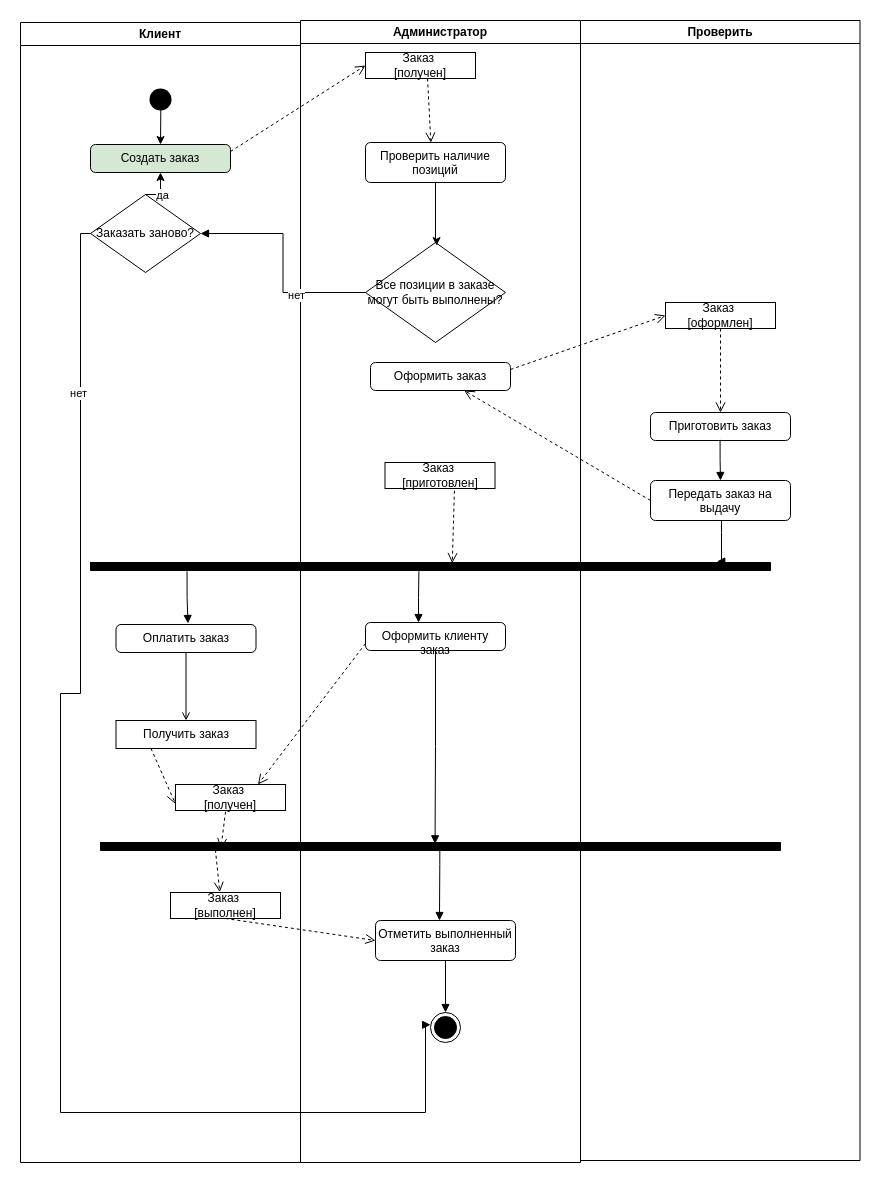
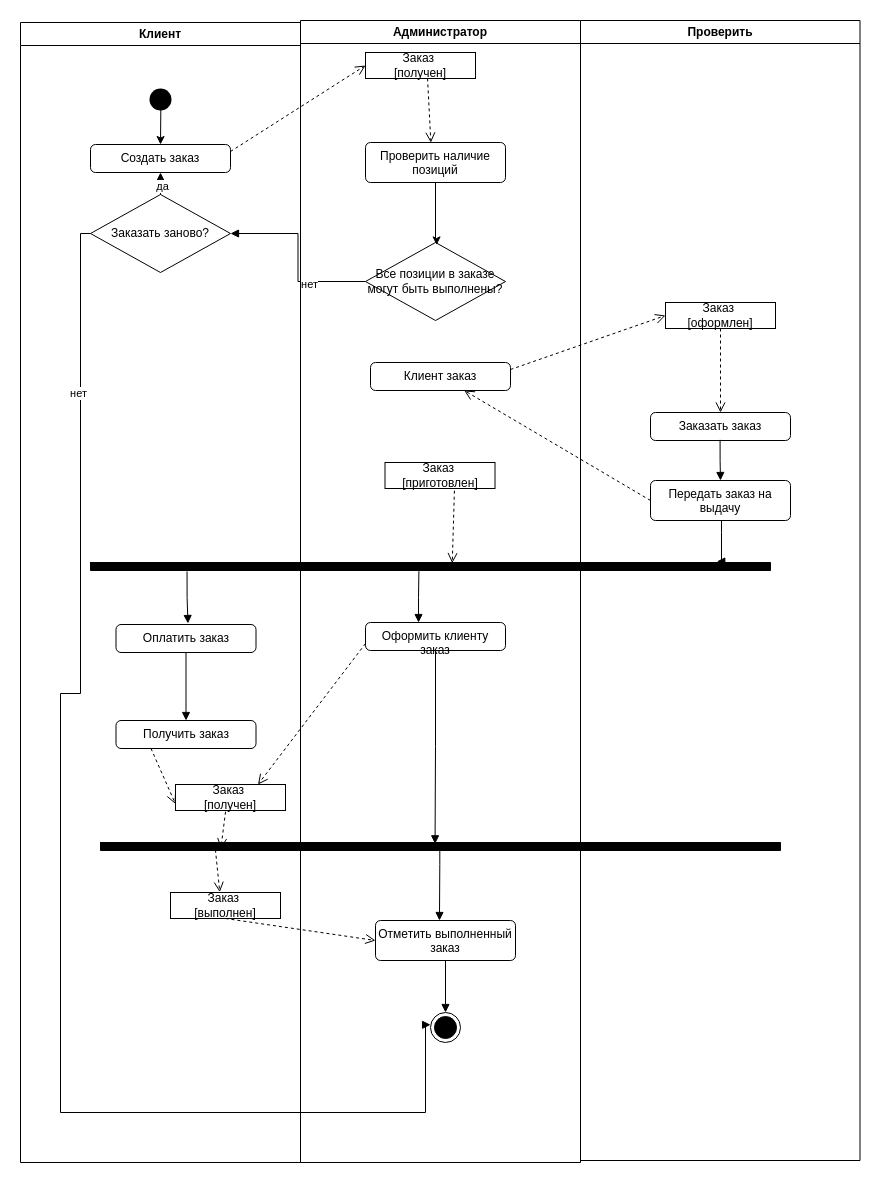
node "Создать заказ": fillcolor #d5e8d4 -> #ffffff
node "Заказать заново?": size 110x78 -> 140x78
node "Все позиции в заказе могут быть выполнены?": size 140x100 -> 140x78
node "Оформить заказ": label "Оформить заказ" -> "Клиент заказ"
node "Приготовить заказ": label "Приготовить заказ" -> "Заказать заказ"
edge "Оплатить заказ" -> "Получить заказ": arrowhead open -> block
node "Получить заказ": shape rectangle -> rounded rectangle
